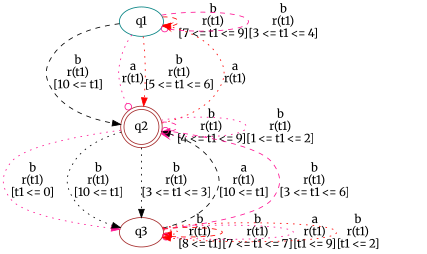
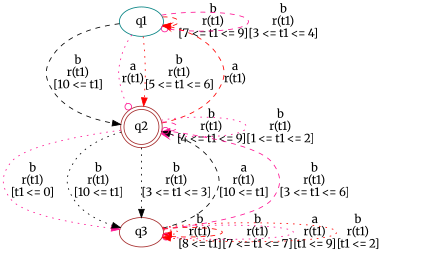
edge "q2" -> "q1": style dotted -> dashed
